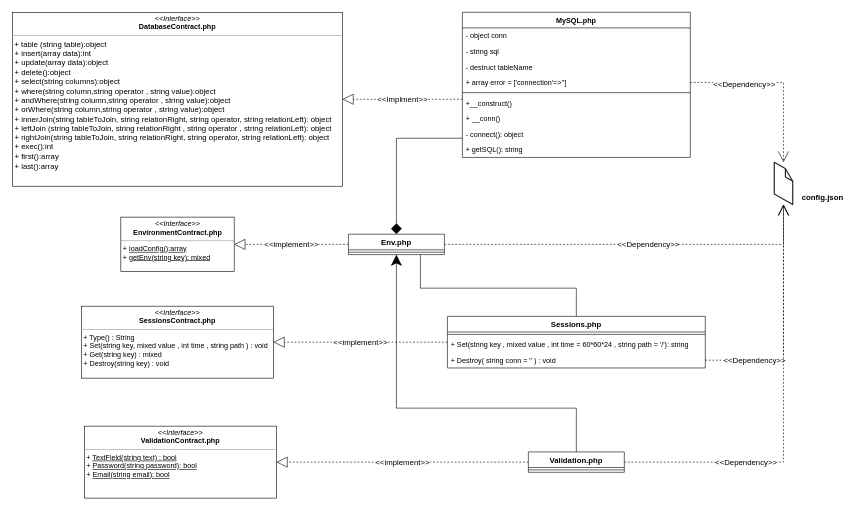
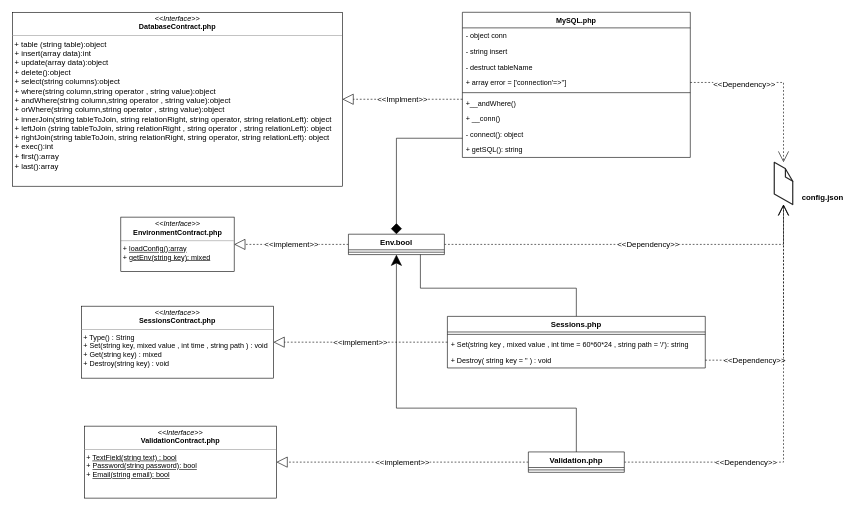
node "- string sql": label "- string sql" -> "- string insert"
node "+__construct()": label "+__construct()" -> "+__andWhere()"
node "Env.php": label "Env.php" -> "Env.bool"
node "+ Destroy( string conn = '' ) : void": label "+ Destroy( string conn = '' ) : void" -> "+ Destroy( string key = '' ) : void"
